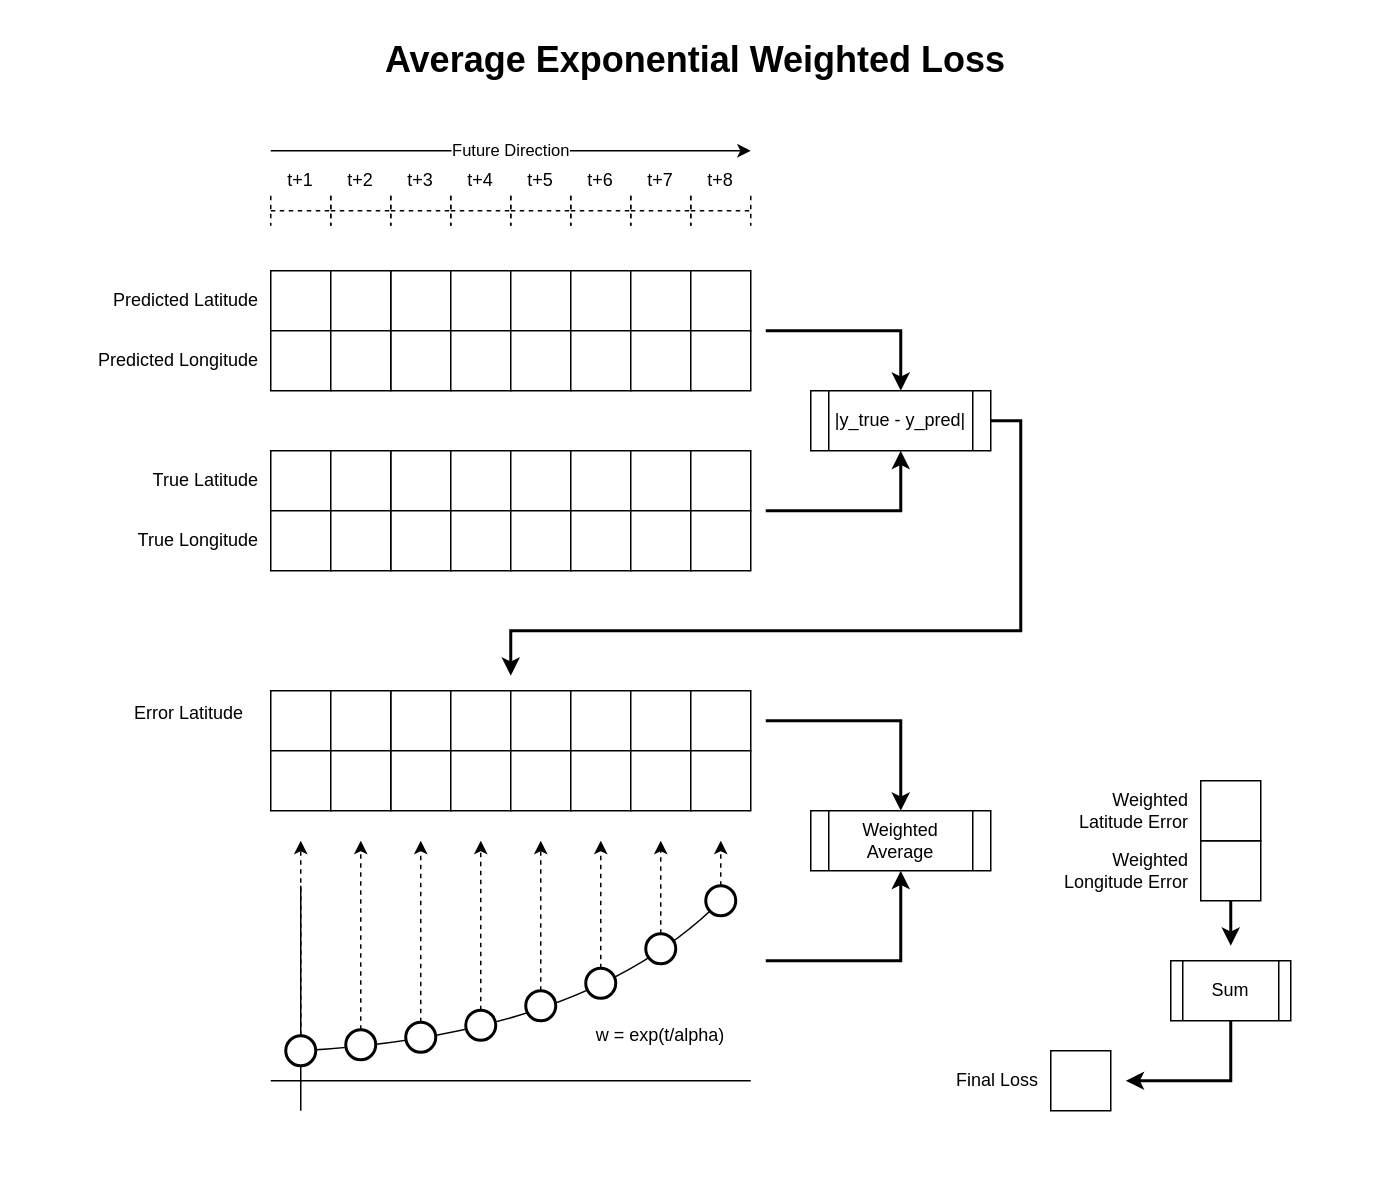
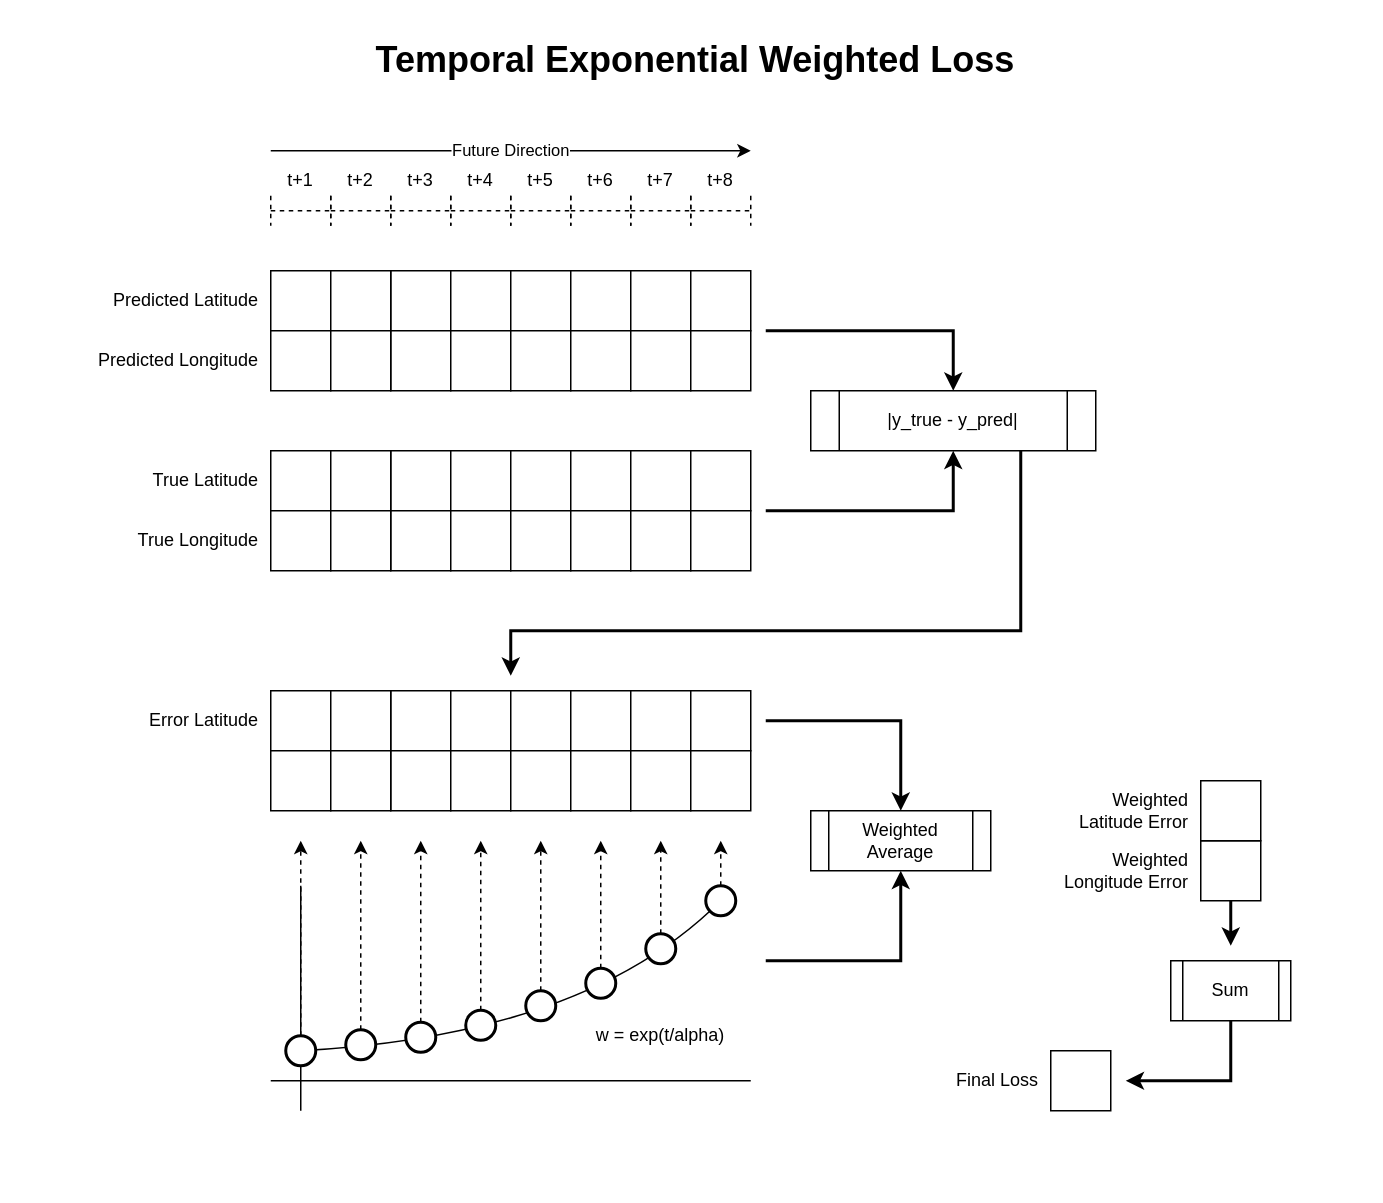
node "Average Exponential Weighted Loss": label "Average Exponential Weighted Loss" -> "Temporal Exponential Weighted Loss"
node "|y_true - y_pred|": size 180x60 -> 285x60
node "Error Latitude": moved (136, 713) -> (151, 721)
